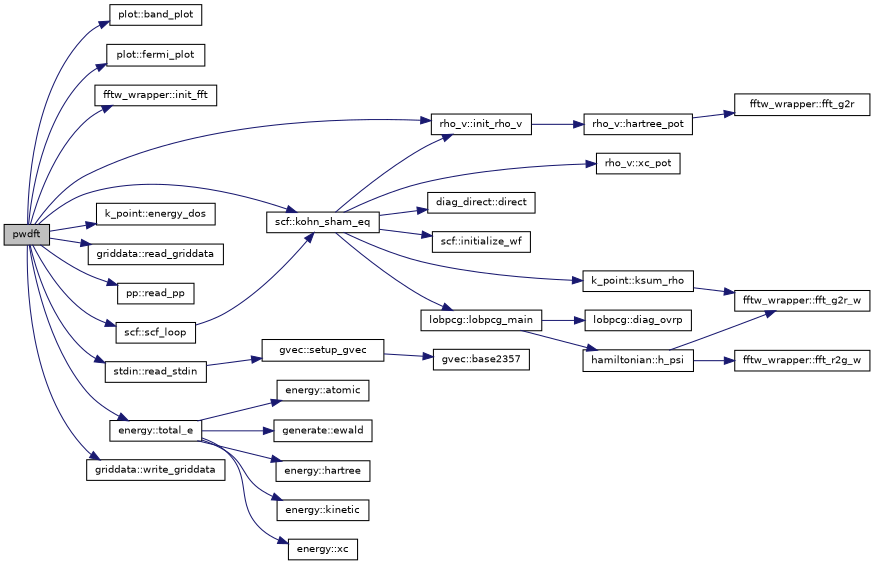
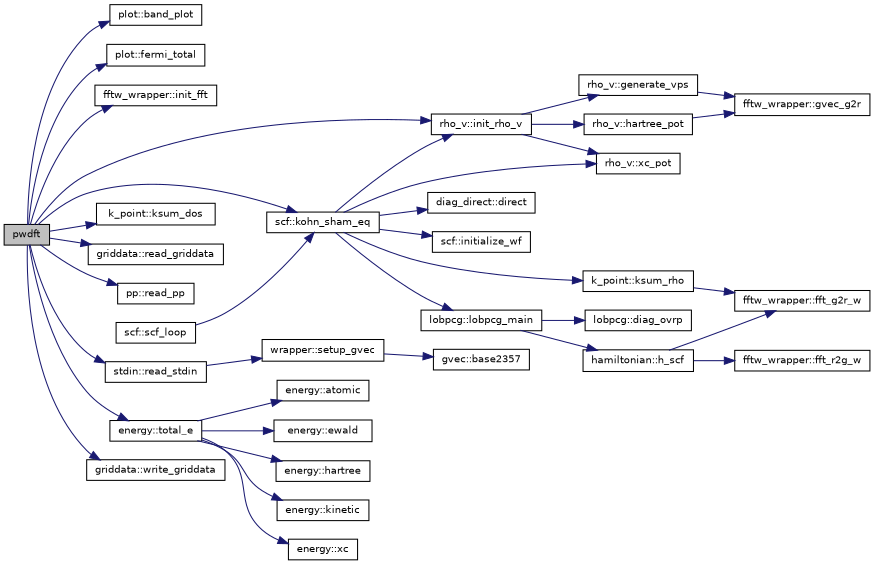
node "plot::fermi_plot": label "plot::fermi_plot" -> "plot::fermi_total"
node "rho_v::generate_vps": added
node "fftw_wrapper::fft_g2r": label "fftw_wrapper::fft_g2r" -> "fftw_wrapper::gvec_g2r"
edge "rho_v::init_rho_v" -> "rho_v::xc_pot": added
node "k_point::energy_dos": label "k_point::energy_dos" -> "k_point::ksum_dos"
edge "pwdft" -> "scf::scf_loop": removed
node "gvec::setup_gvec": label "gvec::setup_gvec" -> "wrapper::setup_gvec"
node "hamiltonian::h_psi": label "hamiltonian::h_psi" -> "hamiltonian::h_scf"
node "generate::ewald": label "generate::ewald" -> "energy::ewald"
